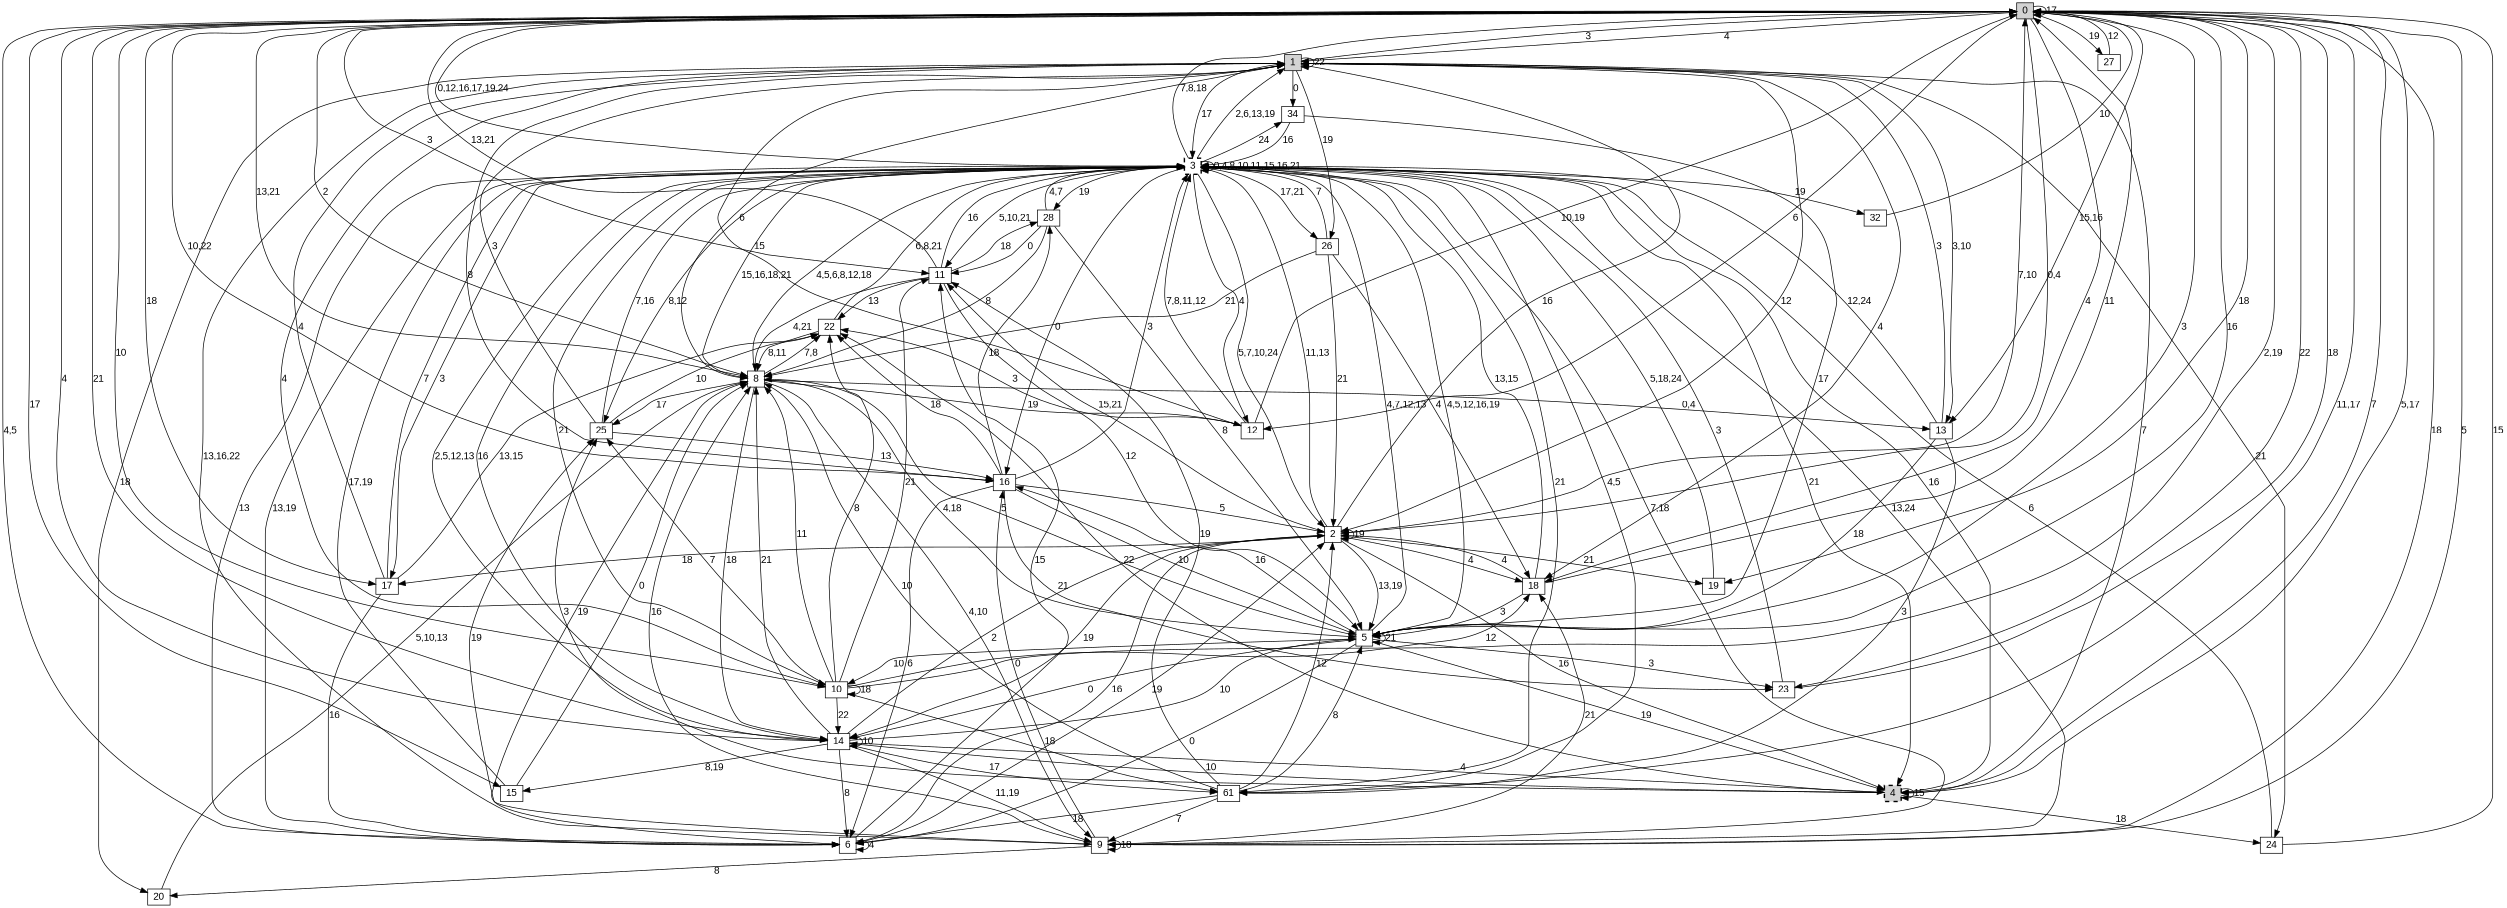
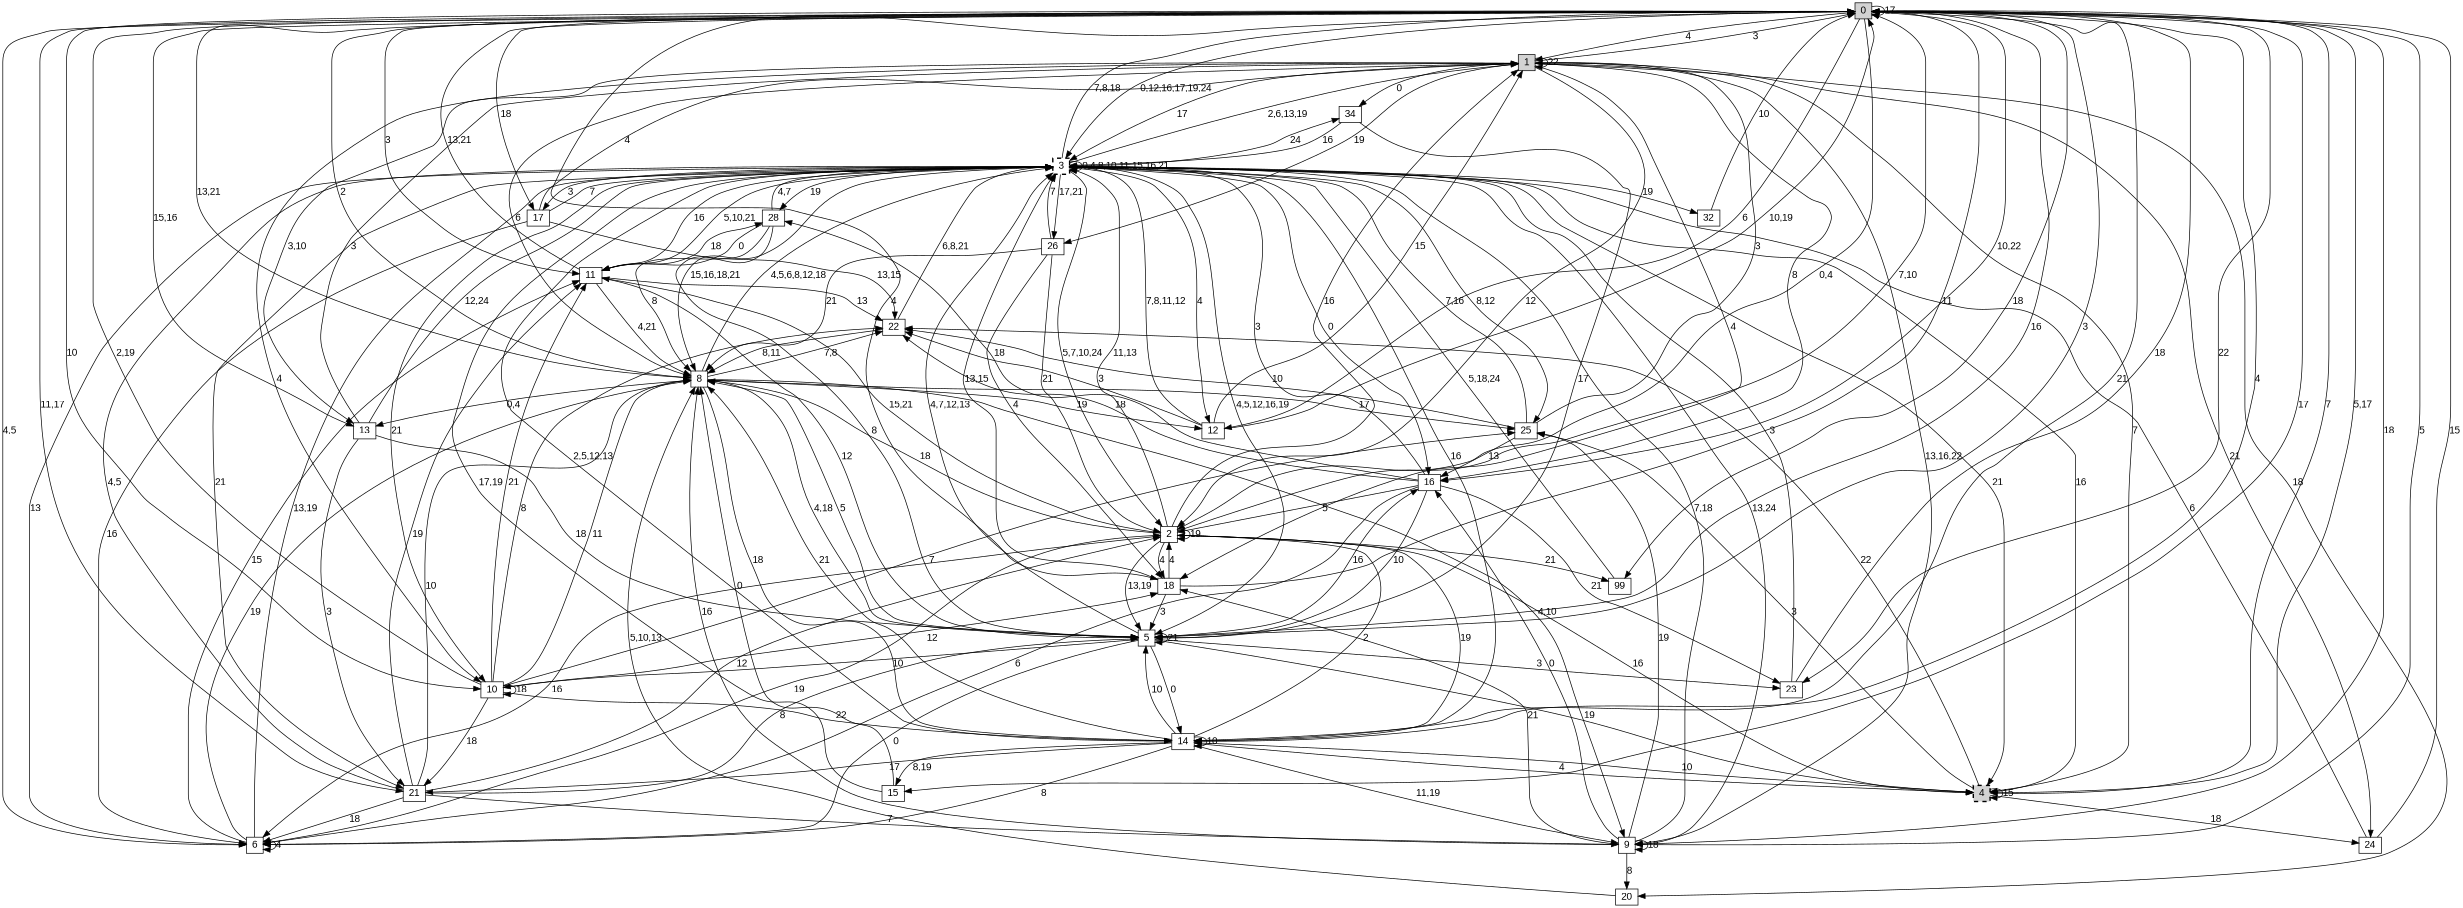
node "27": removed
edge "2" -> "17": now "2" -> "8"
node "19": label "19" -> "99"
node "61": label "61" -> "21"
